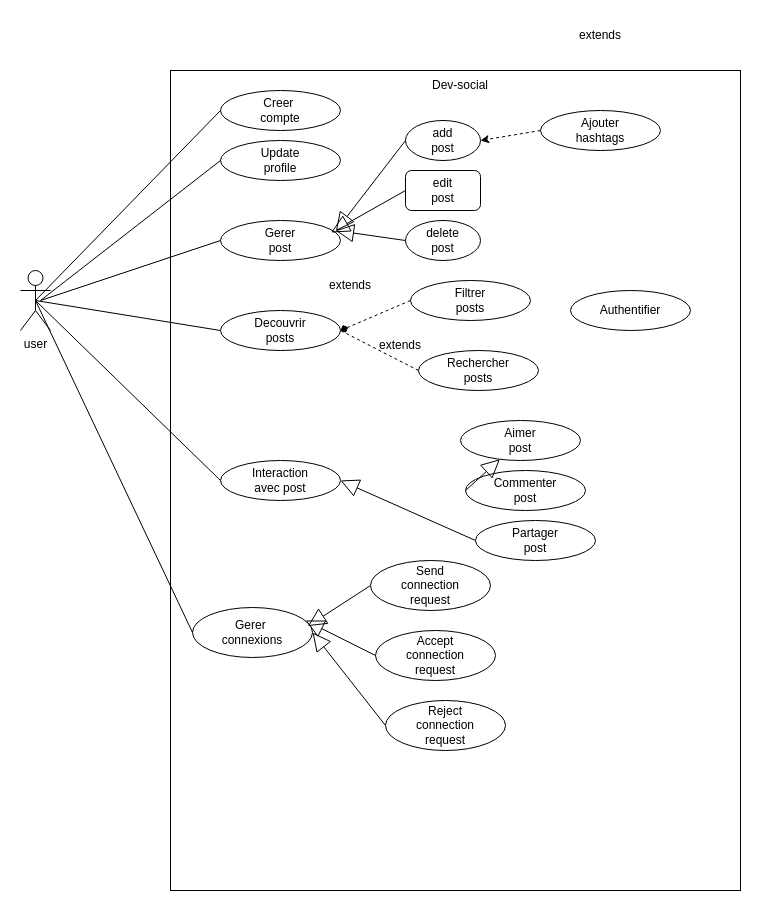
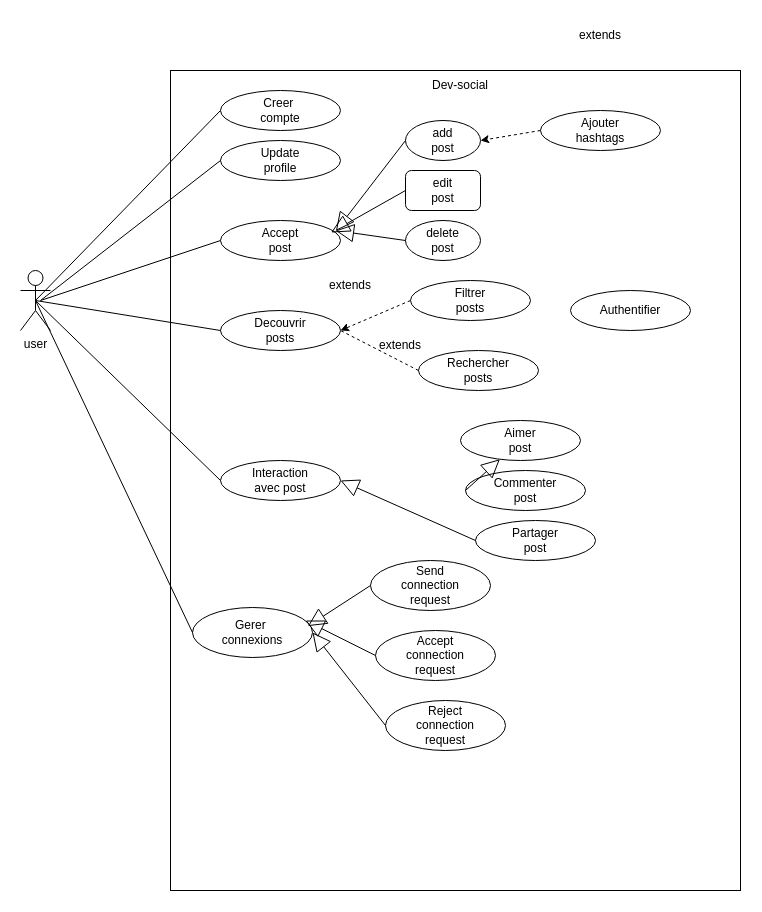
node "Gerer post": label "Gerer post" -> "Accept post"
edge "Filtrer posts" -> "Decouvrir posts": arrowhead diamond -> classic
